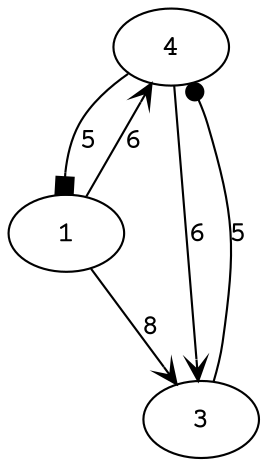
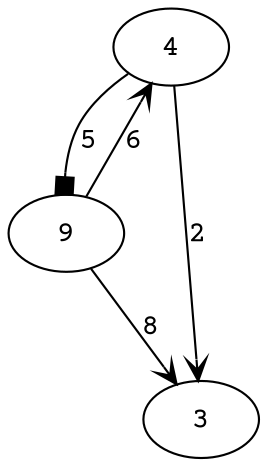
node "1": label "1" -> "9"
edge "4" -> "3": label "6" -> "2"
edge "3" -> "4": removed, label "5"
